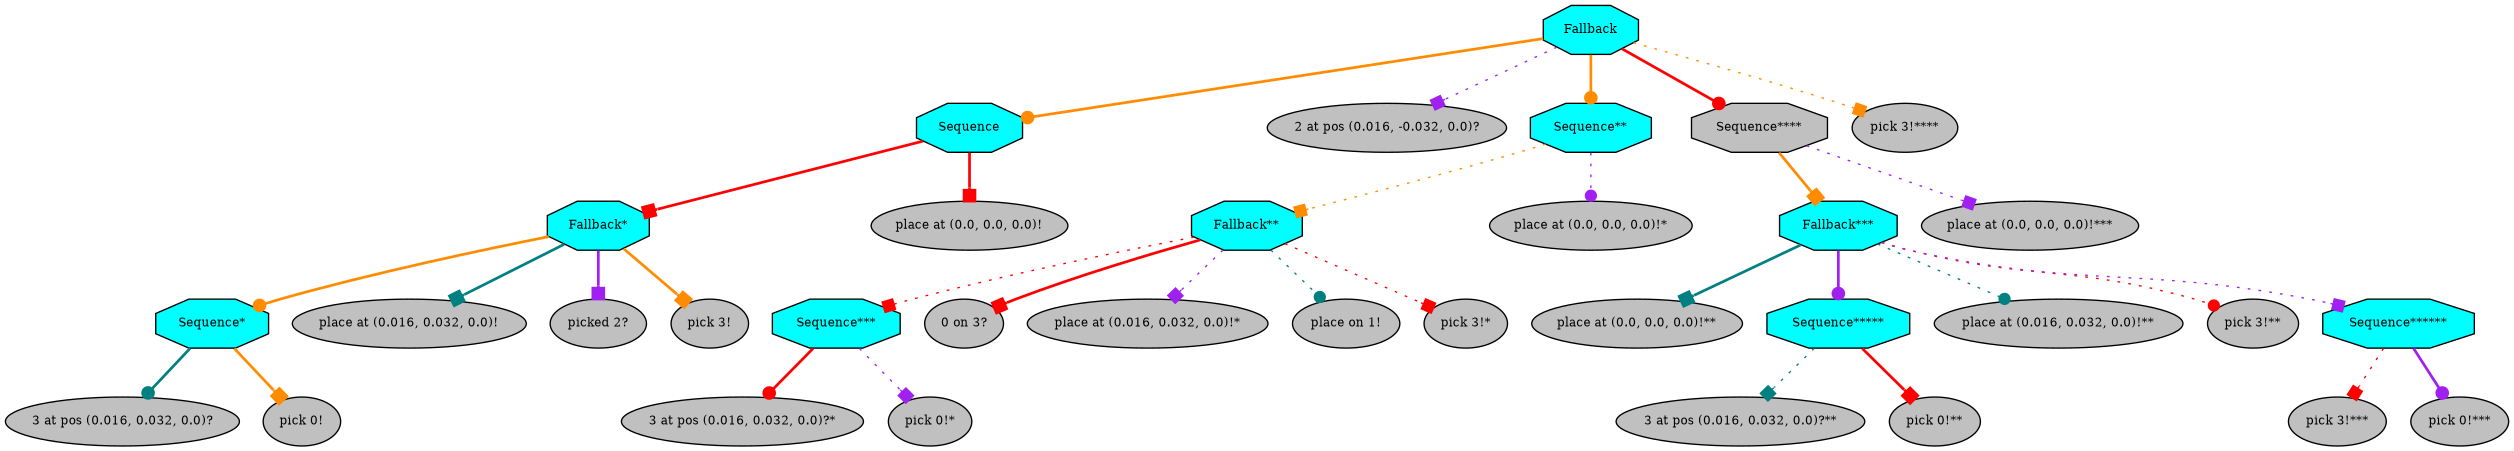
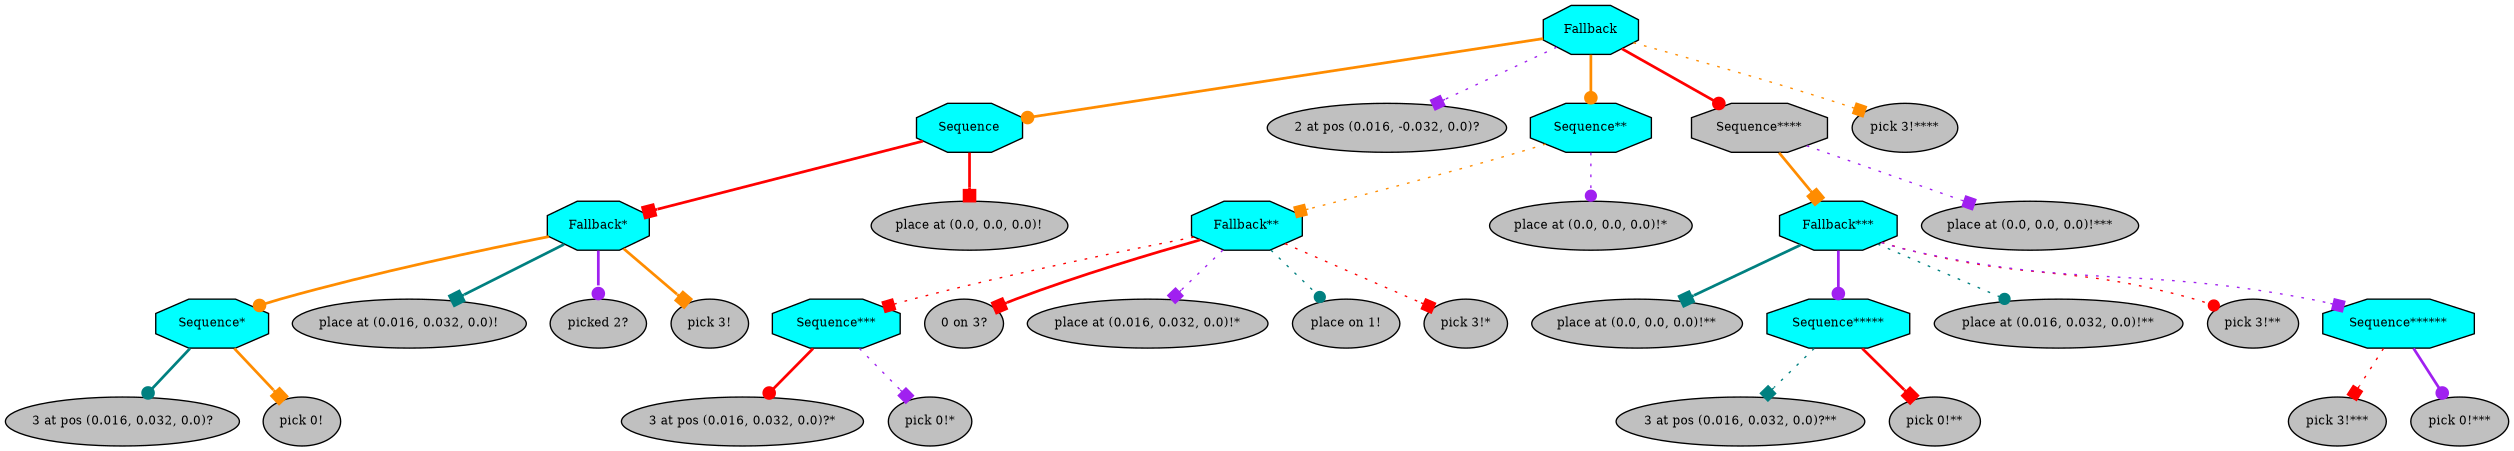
edge "Fallback*" -> "picked 2?": arrowhead box -> dot
